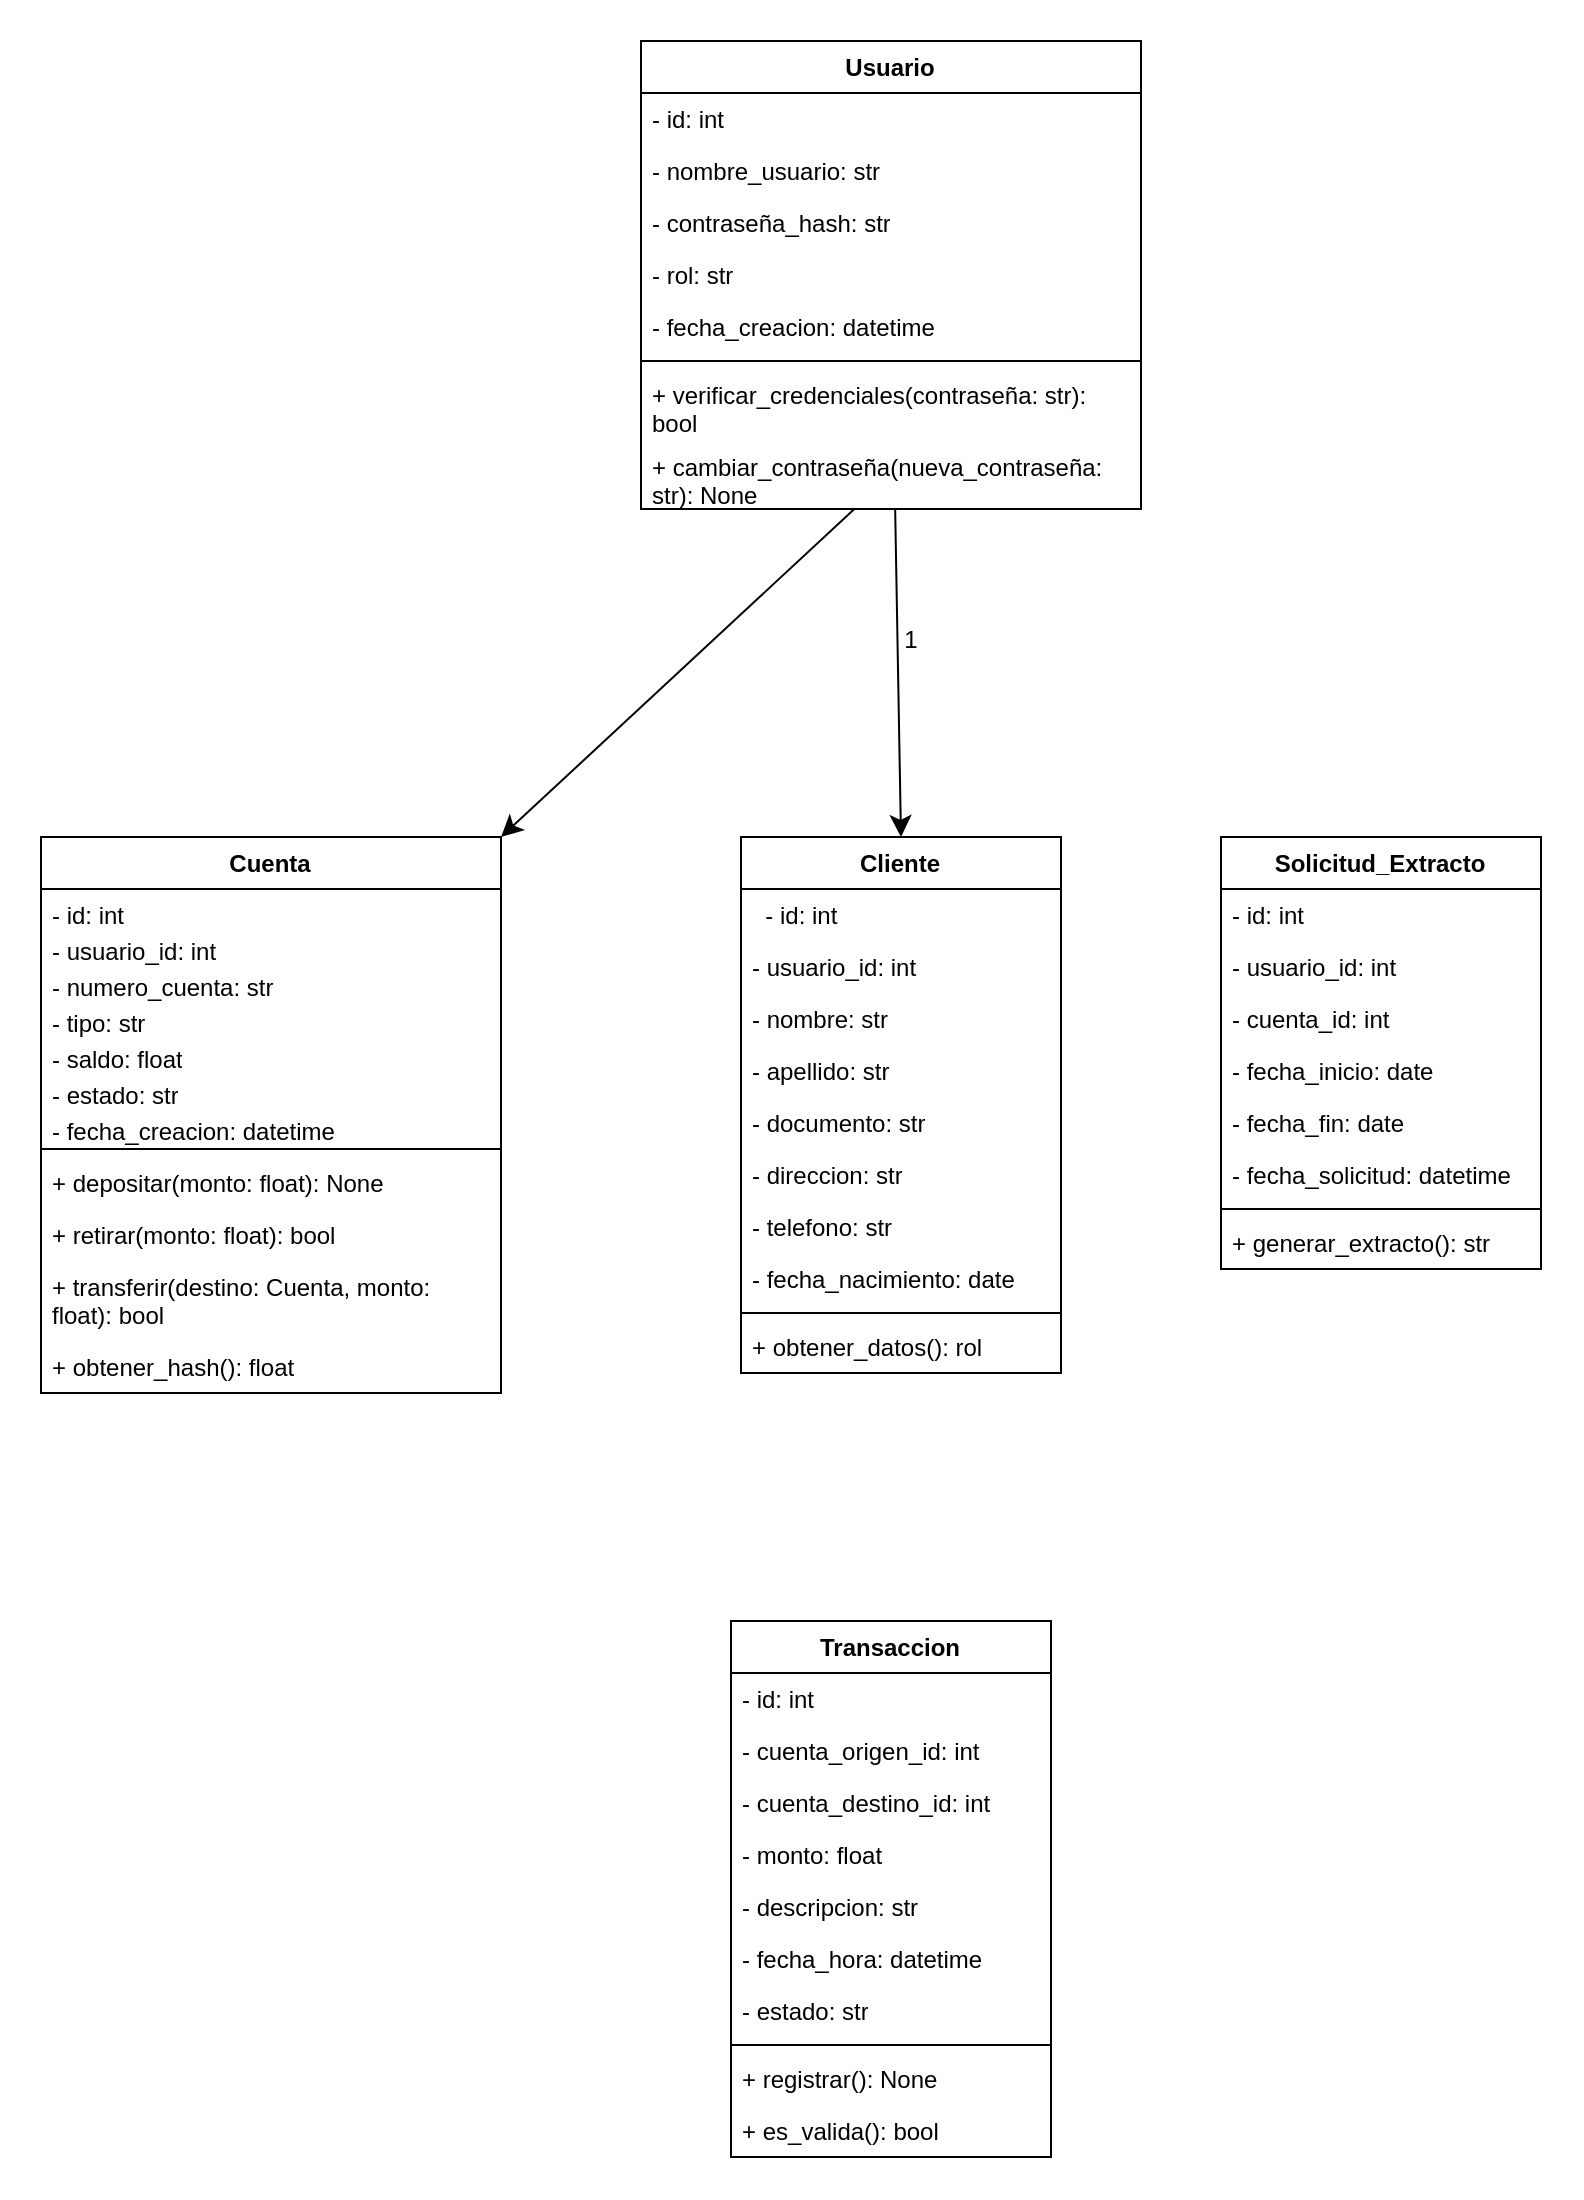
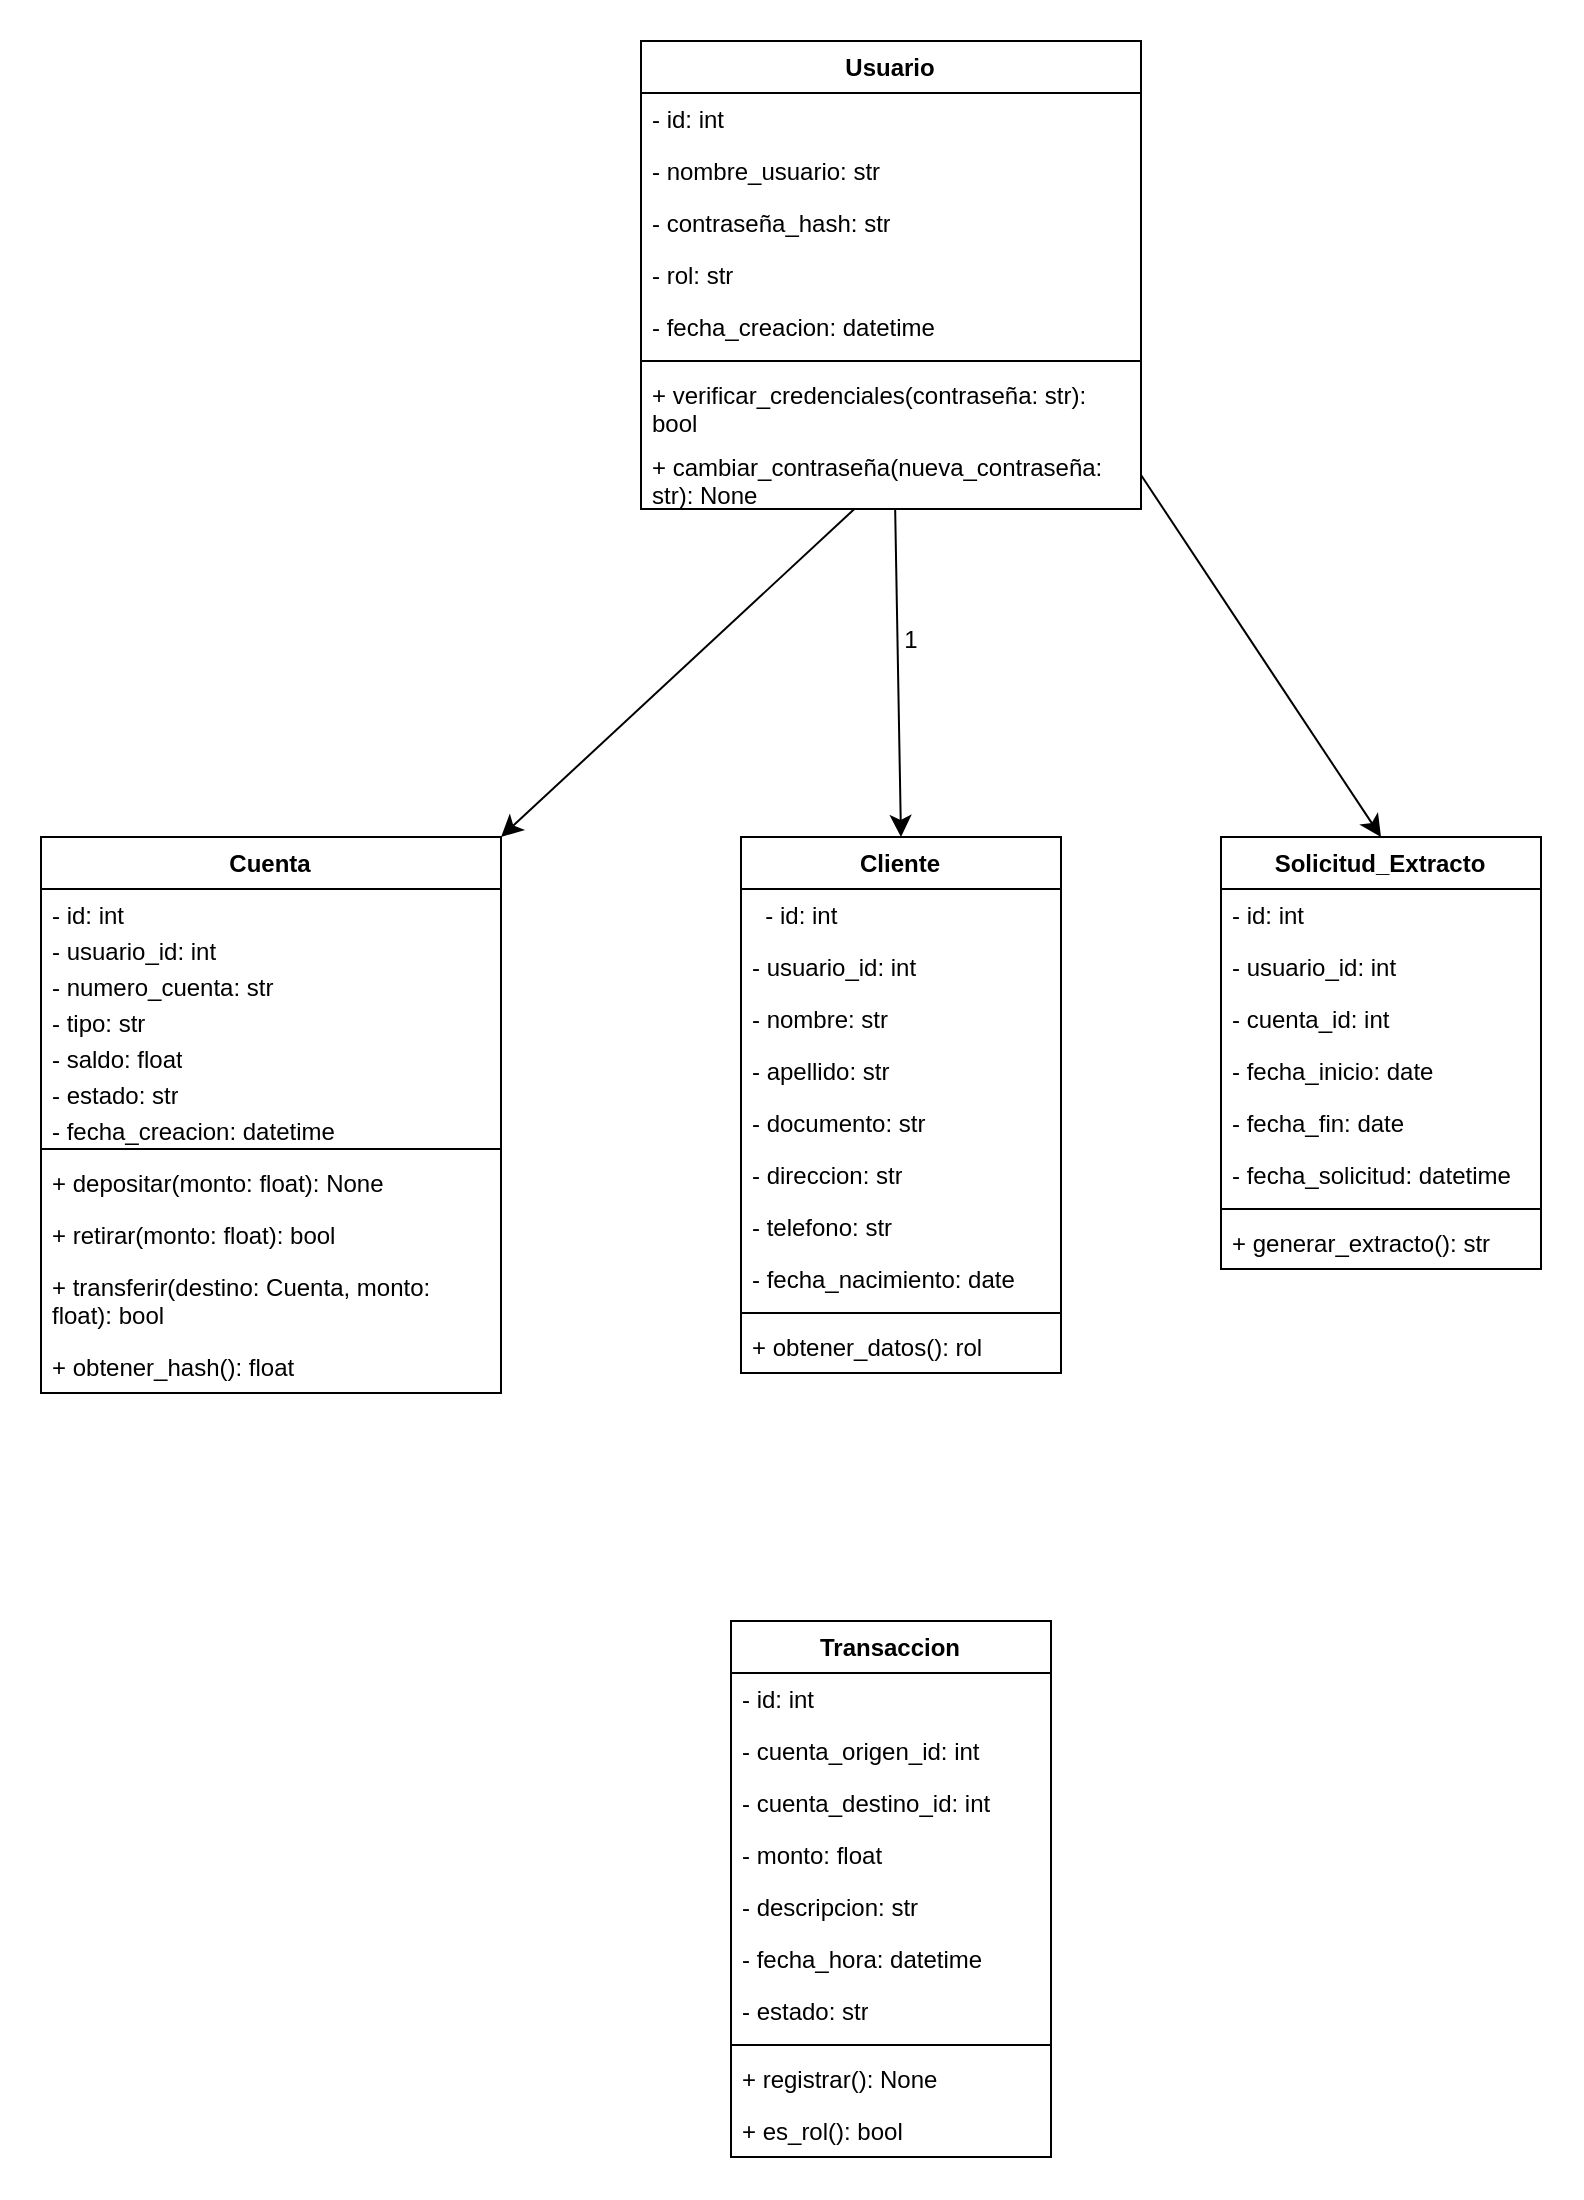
edge "+ cambiar_contraseña(nueva_contraseña: str): None" -> "Solicitud_Extracto": added
node "+ es_valida(): bool": label "+ es_valida(): bool" -> "+ es_rol(): bool"
